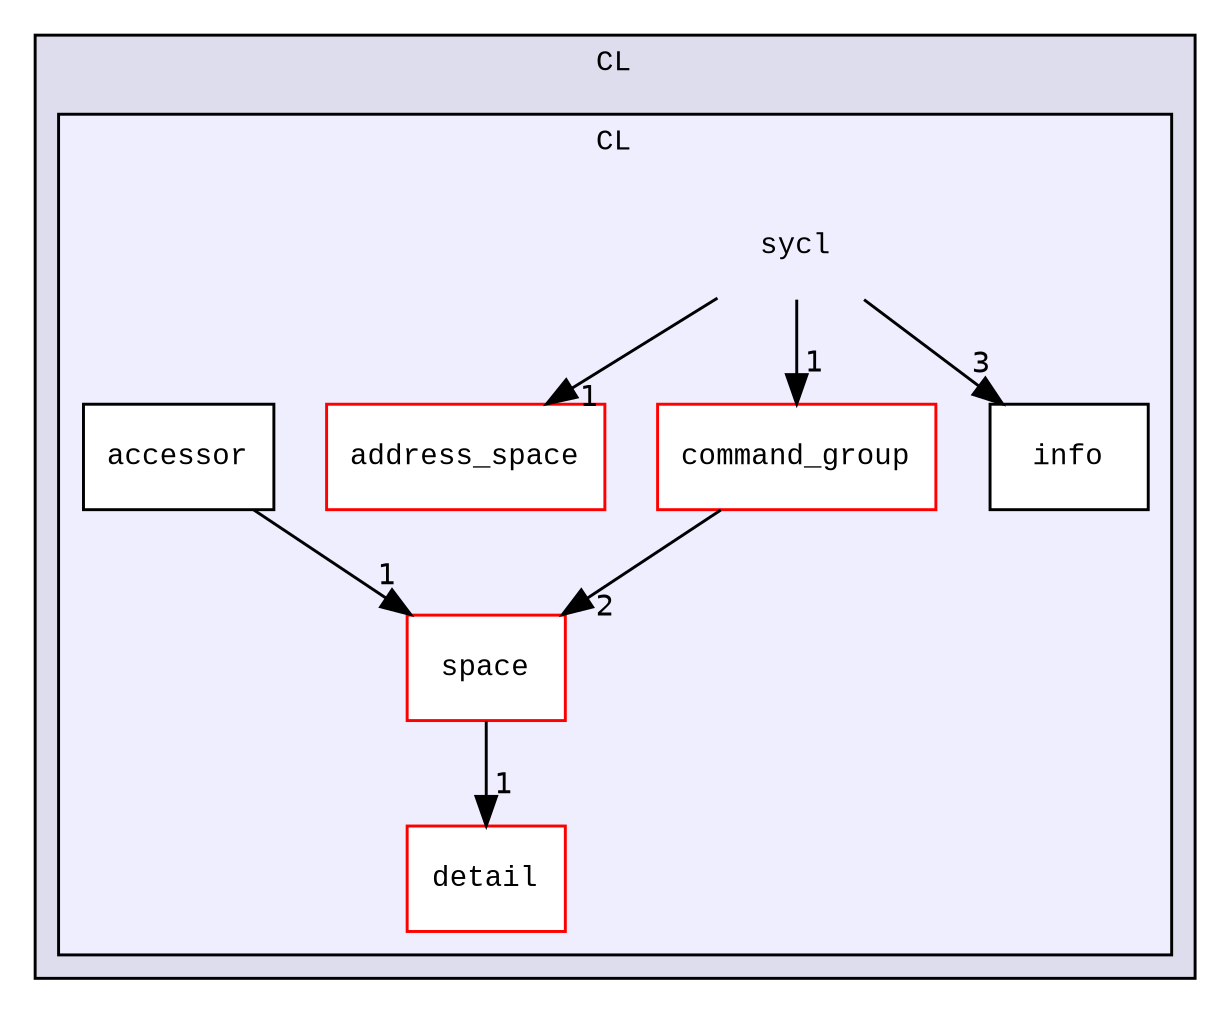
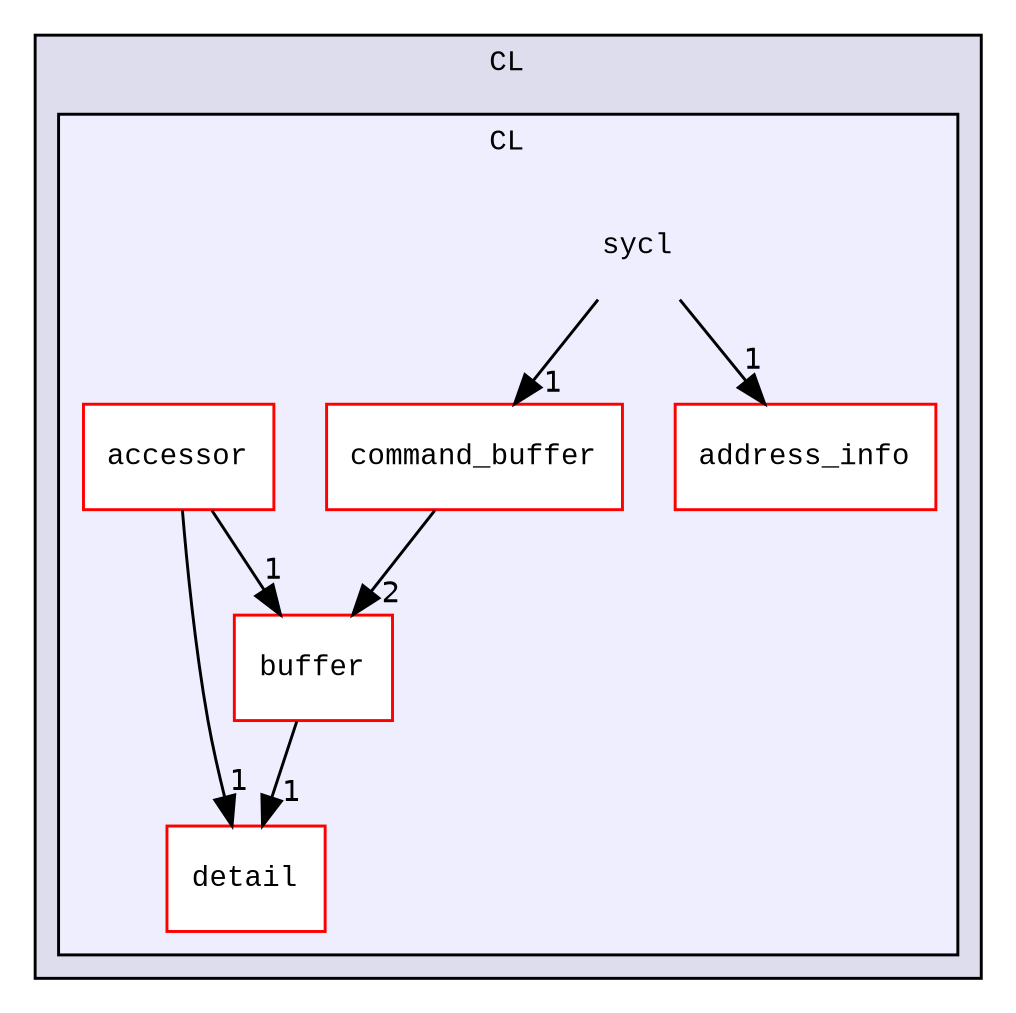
node "accessor": color black -> red
node "address_space": label "address_space" -> "address_info"
node "command_group": label "command_group" -> "command_buffer"
node "info": removed
edge "accessor" -> "detail": added
node "space": label "space" -> "buffer"
